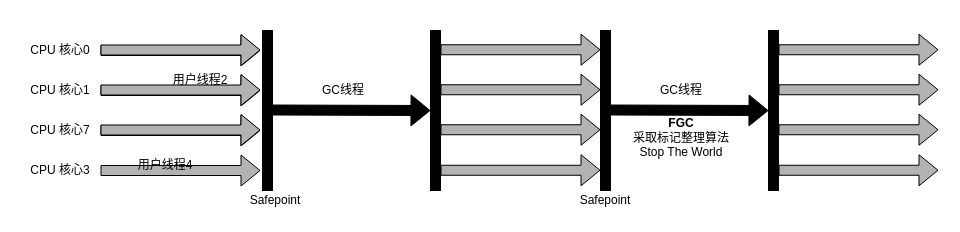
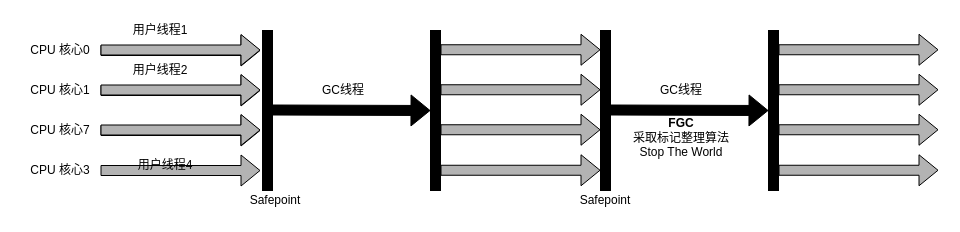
node "用户线程1": added
node "用户线程2": moved (201, 81) -> (161, 71)
